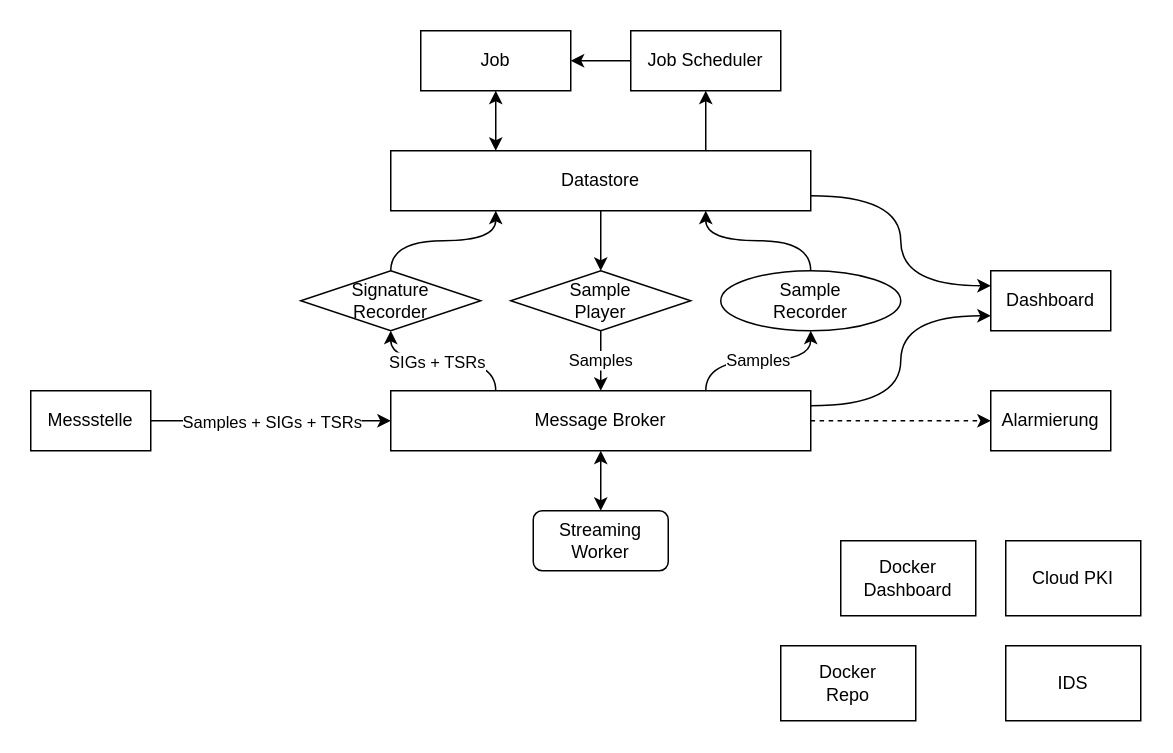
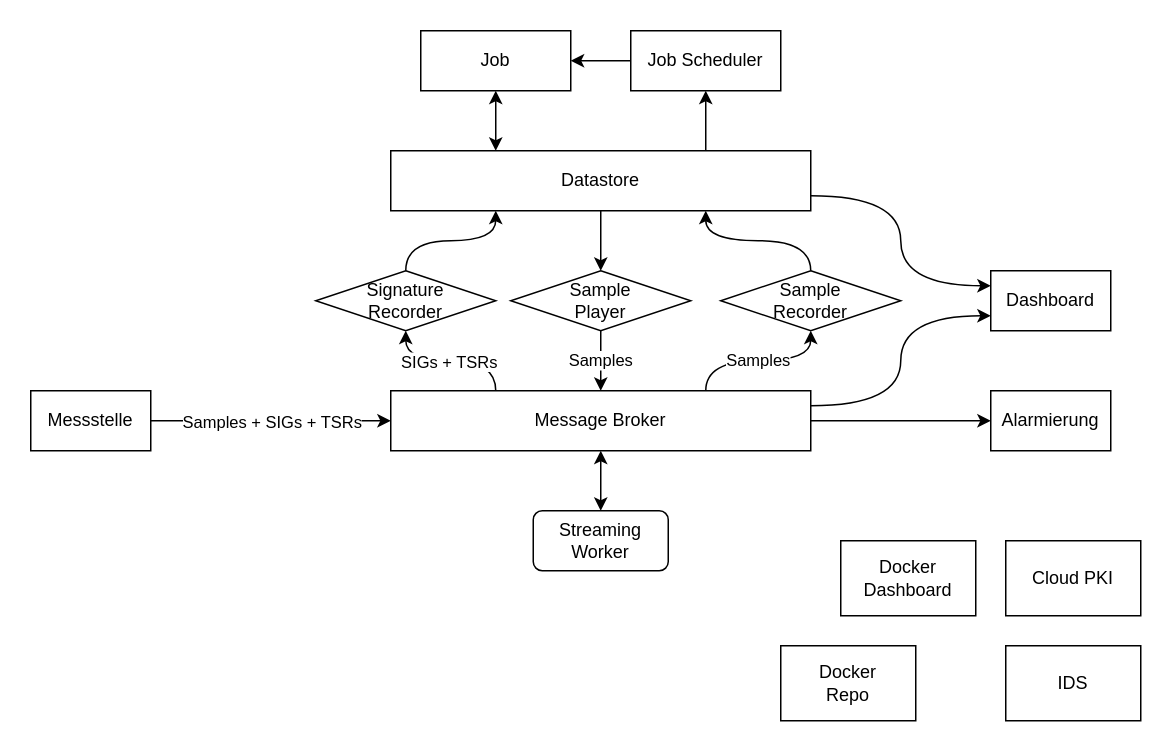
node "Signature Recorder": moved (391, 301) -> (406, 301)
node "Sample Recorder": shape ellipse -> diamond
edge "Message Broker" -> "Alarmierung": style dashed -> solid
